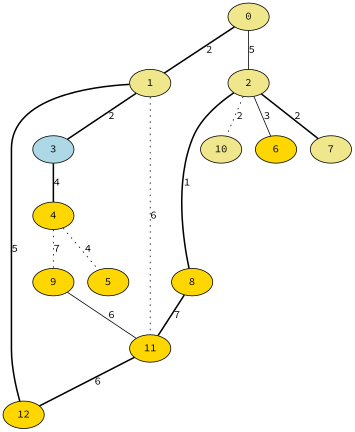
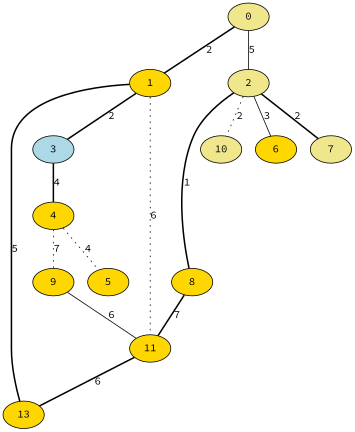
node "1": fillcolor khaki -> gold
node "12": label "12" -> "13"
